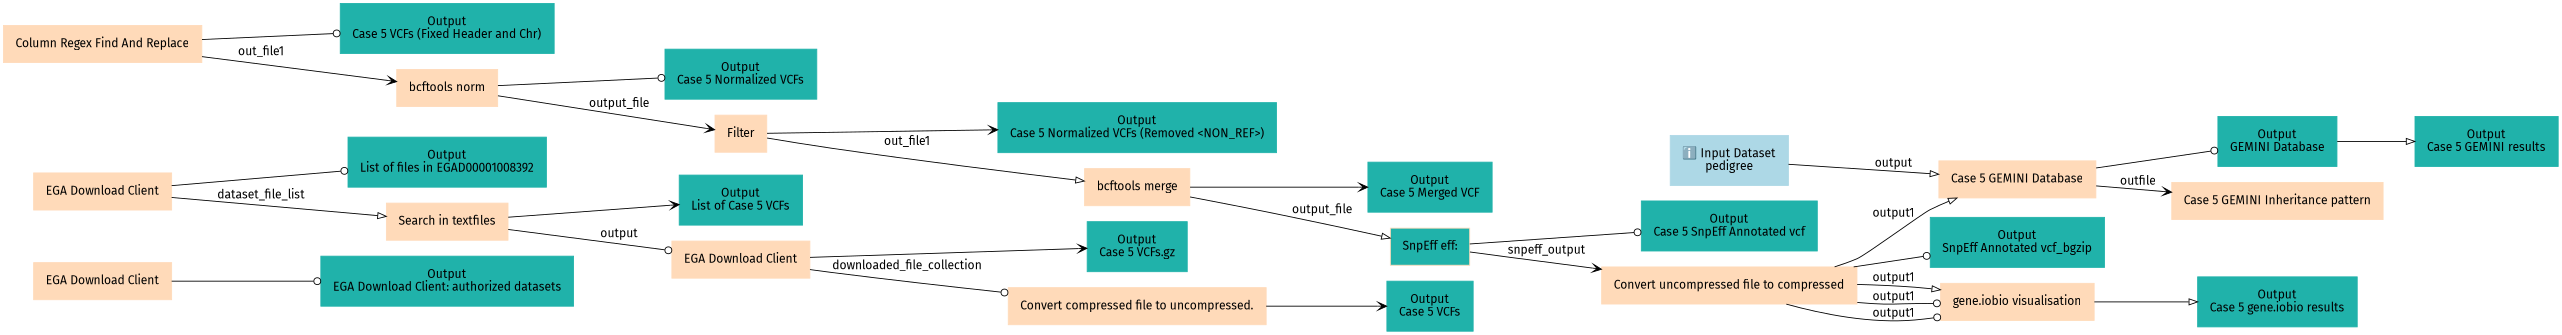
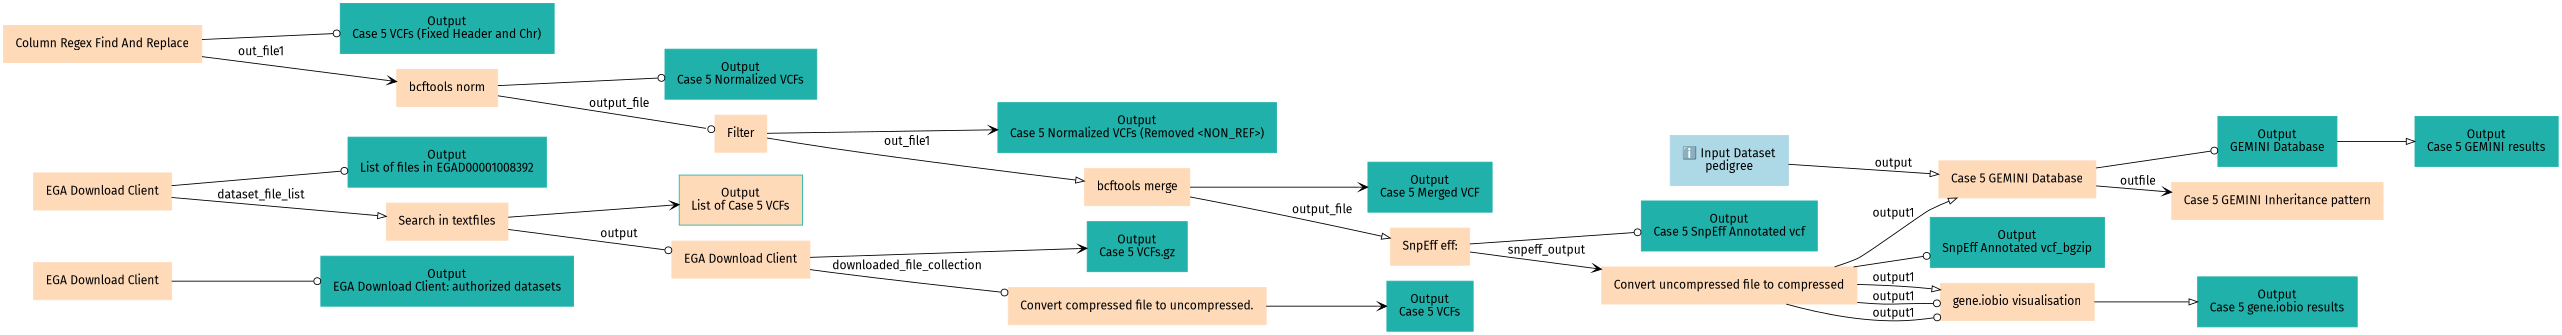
edge "bcftools norm" -> "Filter": arrowhead vee -> odot
node "Output List of Case 5 VCFs": fillcolor lightseagreen -> peachpuff
node "SnpEff eff:": fillcolor lightseagreen -> peachpuff
